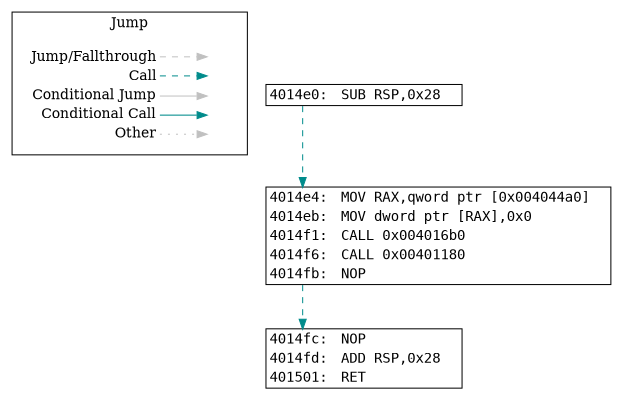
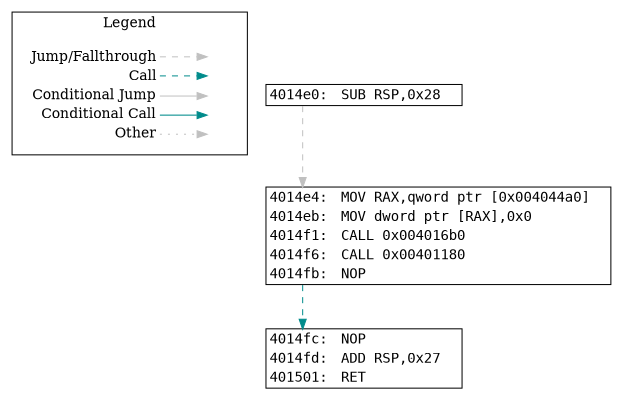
cluster "Jump": label "Jump" -> "Legend"
edge "4014e0:" -> "4014e4:": color cyan4 -> gray
node "4014fc:": text "ADD RSP,0x28" -> "ADD RSP,0x27"
